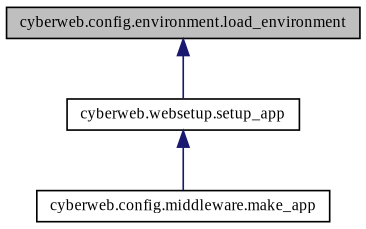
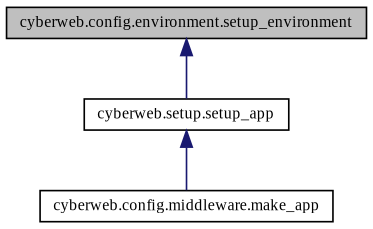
node "cyberweb.config.environment.load_environment": label "cyberweb.config.environment.load_environment" -> "cyberweb.config.environment.setup_environment"
node "cyberweb.websetup.setup_app": label "cyberweb.websetup.setup_app" -> "cyberweb.setup.setup_app"
